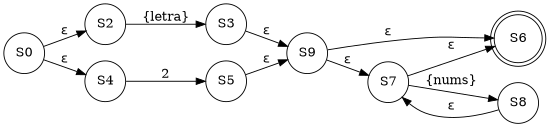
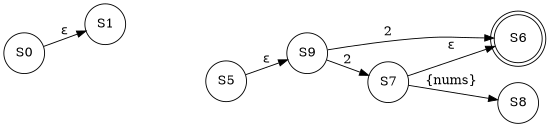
node "S2": label "S2" -> "S1"
node "S3": removed
edge "S9" -> "S6": label "ε" -> "2"
edge "S9" -> "S7": label "ε" -> "2"
node "S4": removed
edge "S8" -> "S7": removed, label "ε"
